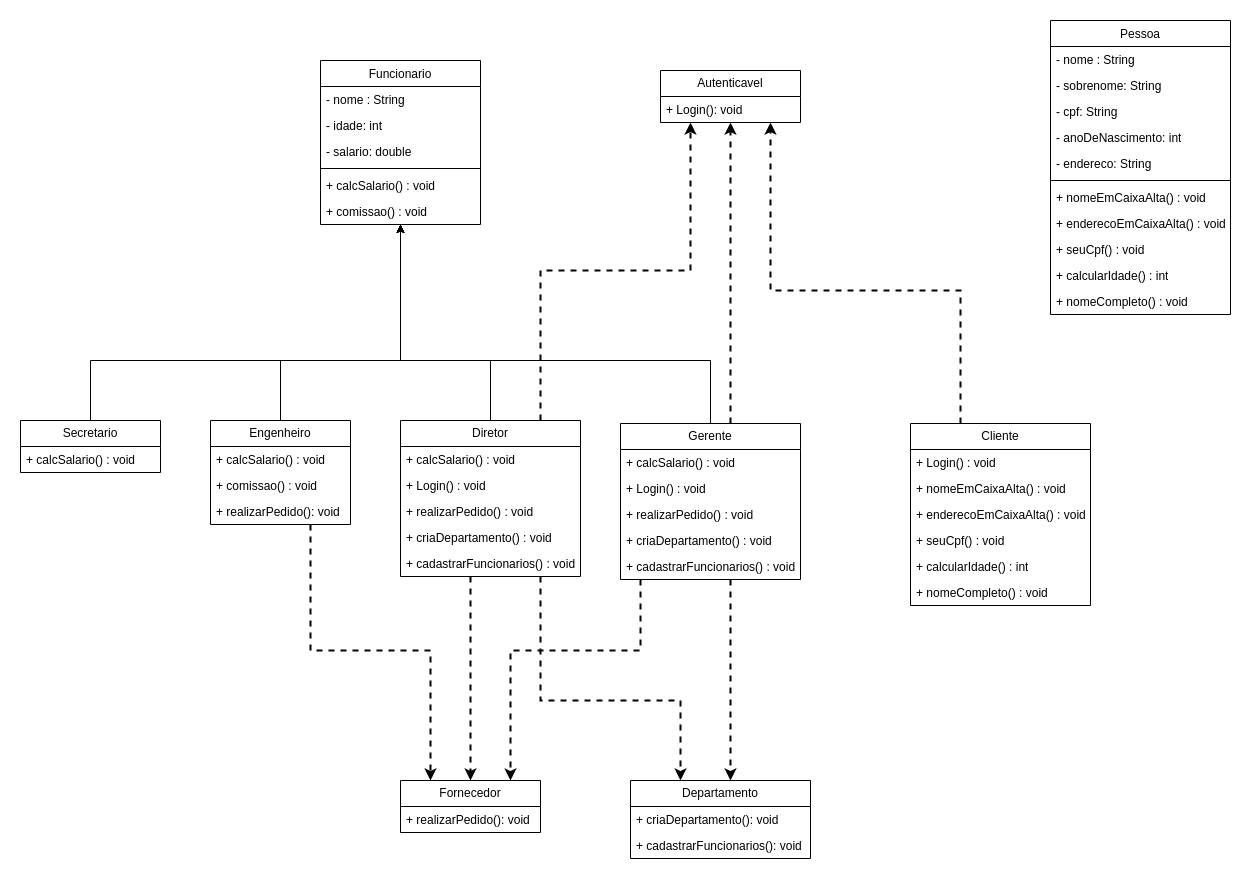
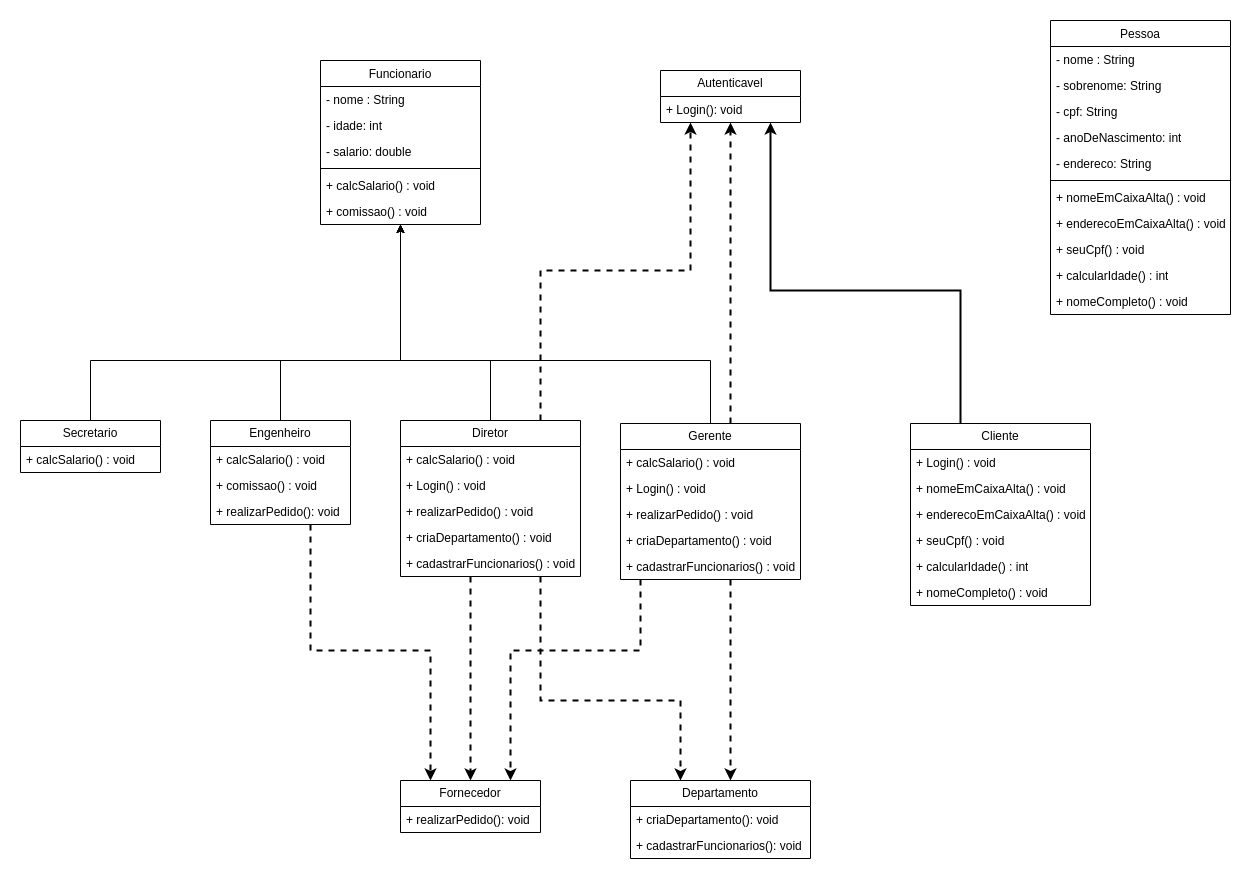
edge "Cliente" -> "Autenticavel": style dashed -> solid
